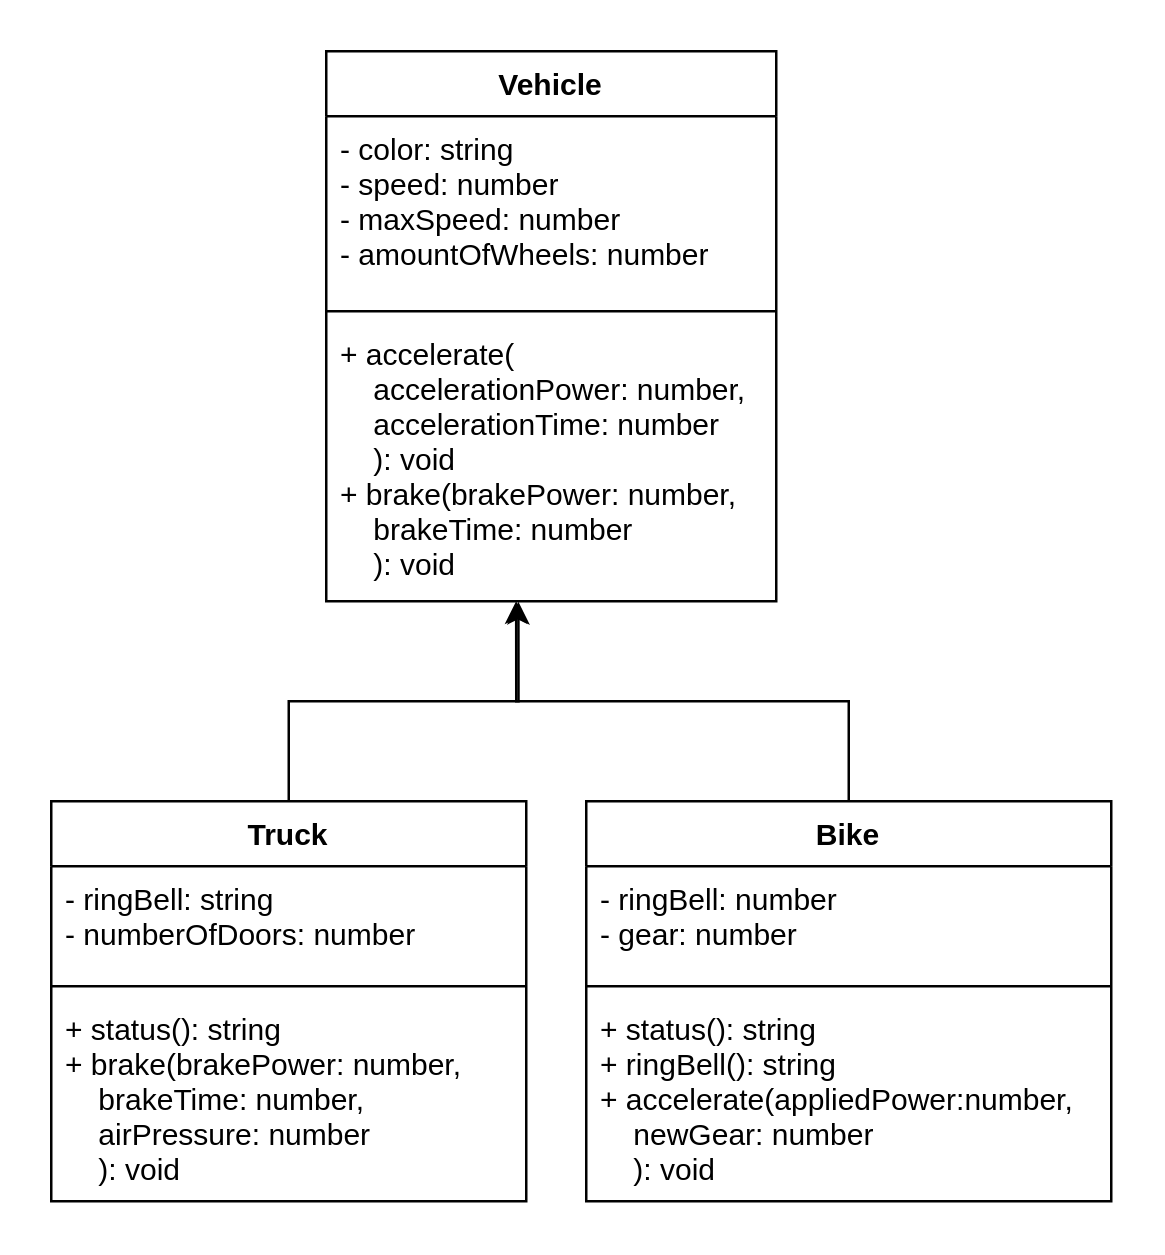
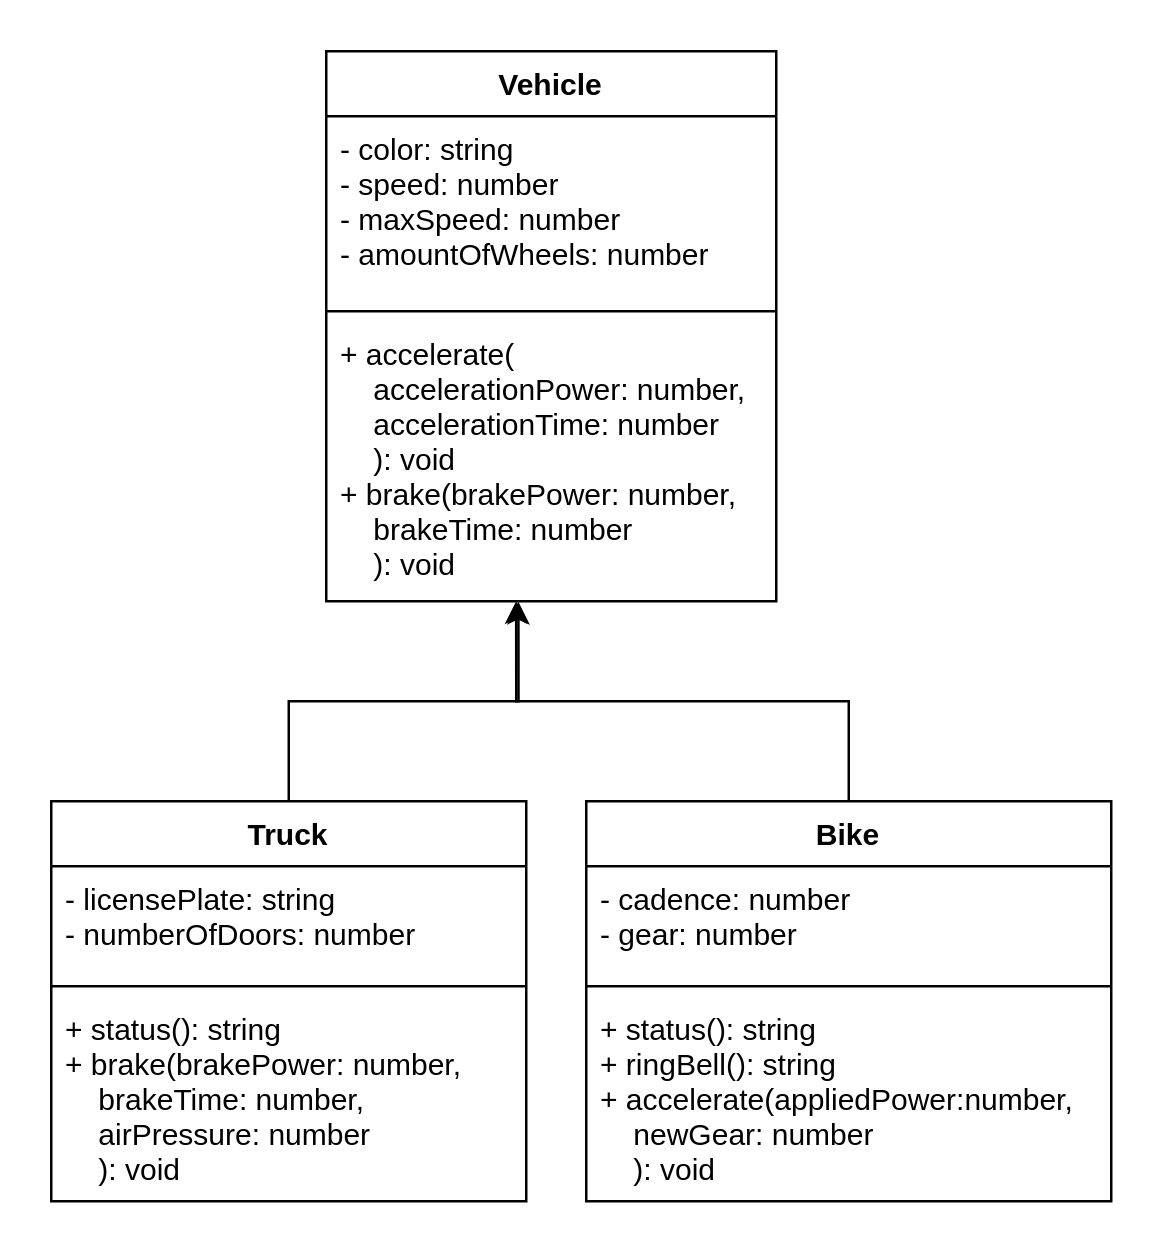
node "- ringBell: string - numberOfDoors: number": label "- ringBell: string - numberOfDoors: number" -> "- licensePlate: string - numberOfDoors: number"
node "- ringBell: number - gear: number": label "- ringBell: number - gear: number" -> "- cadence: number - gear: number"
